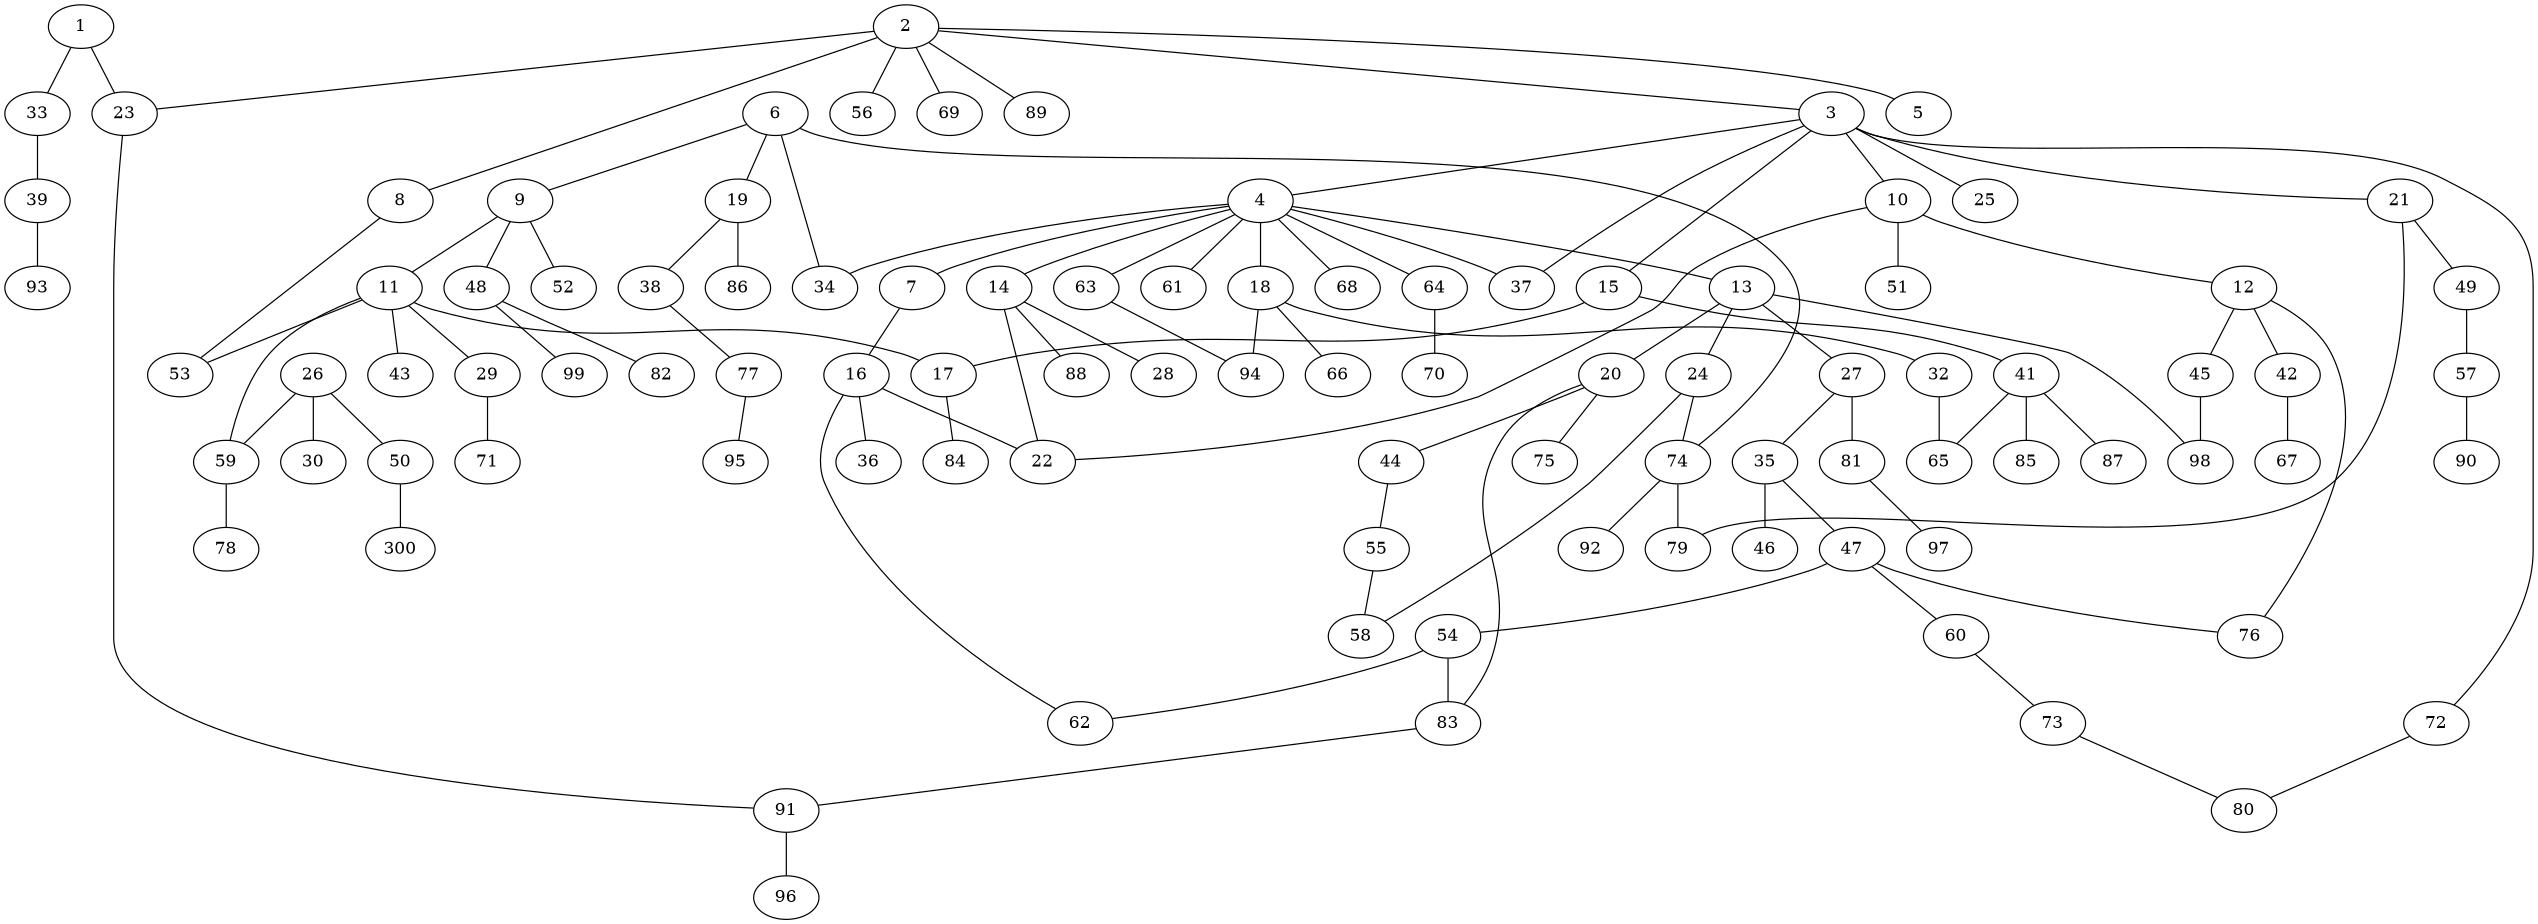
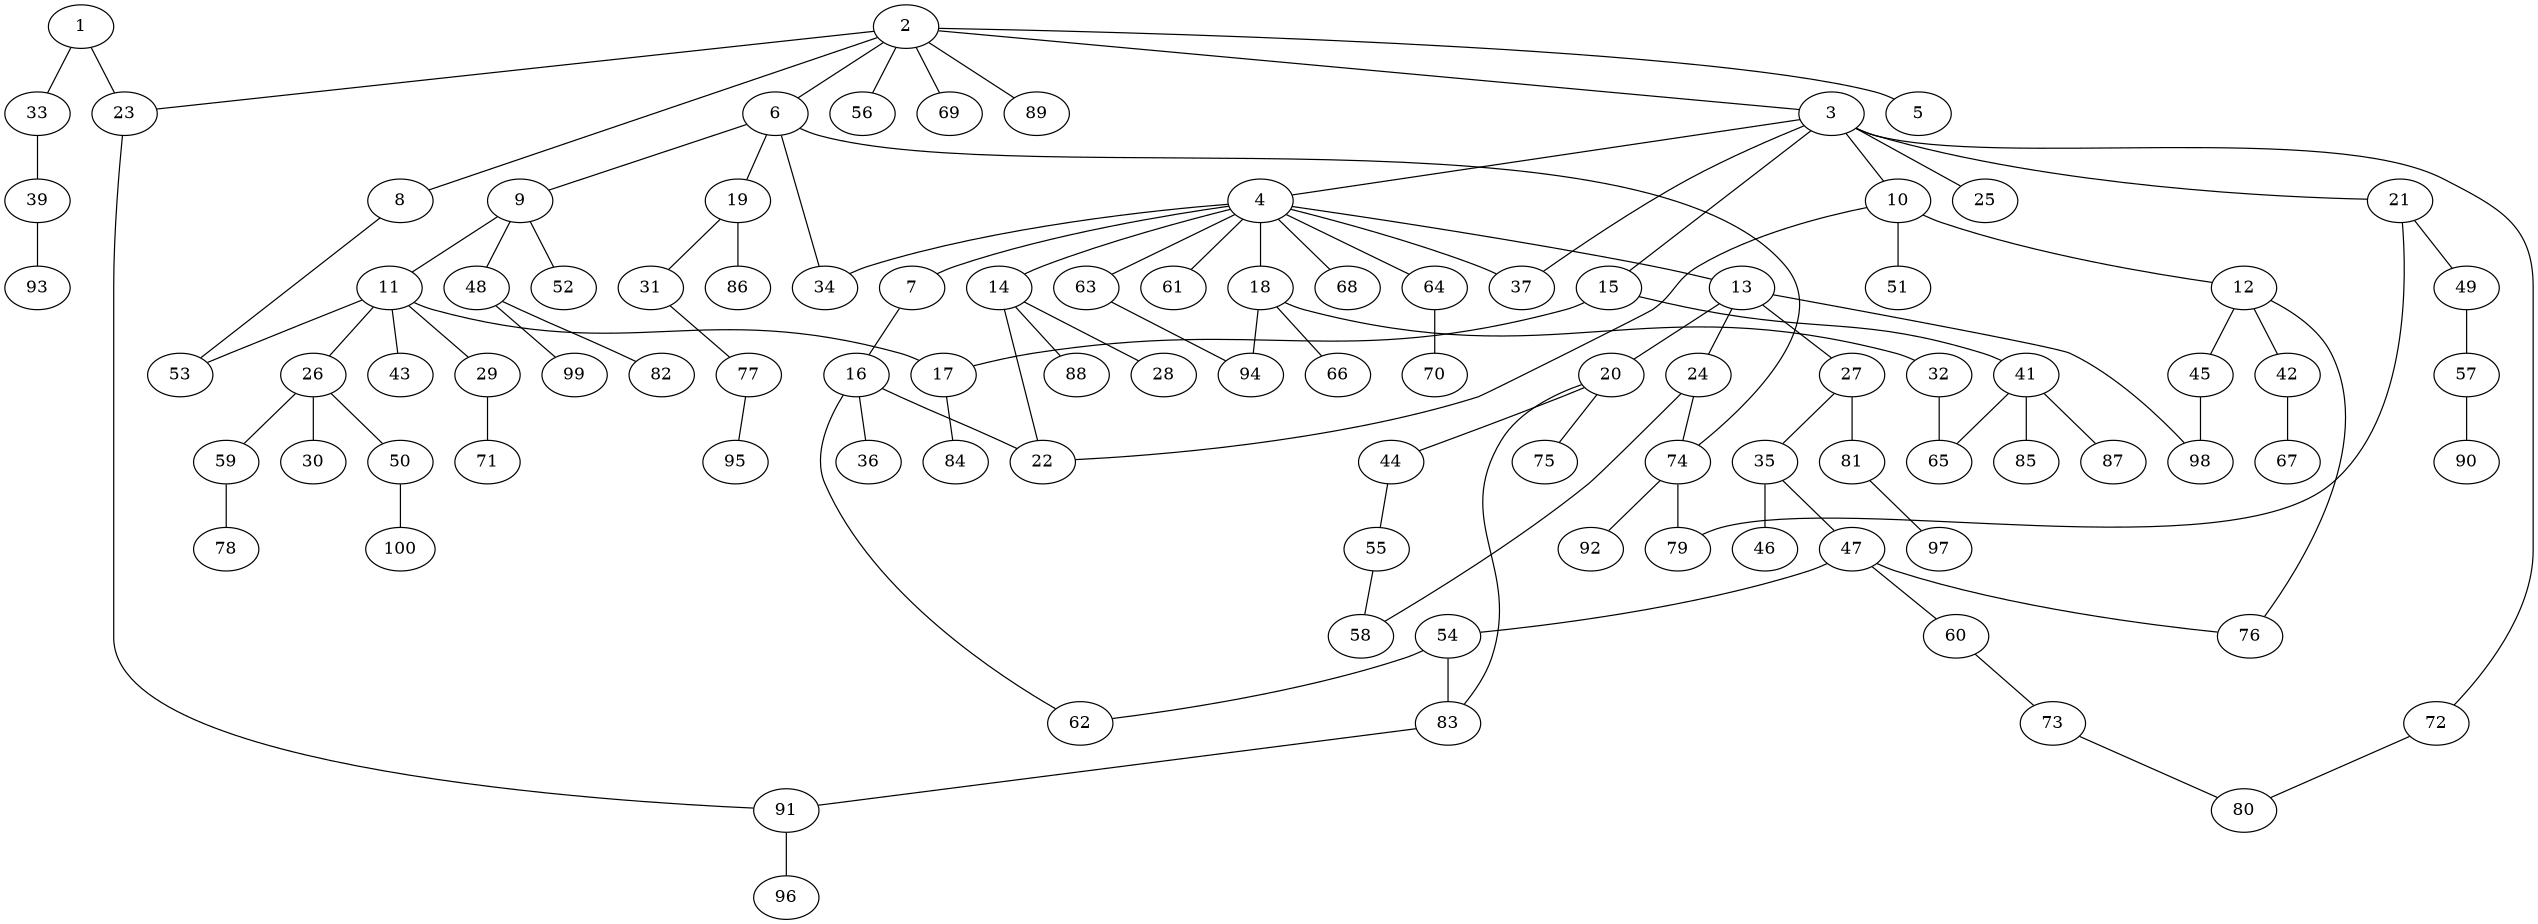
edge "2" -- "6": added
node "38": label "38" -> "31"
edge "11" -- "59": now "11" -- "26"
node "300": label "300" -> "100"
